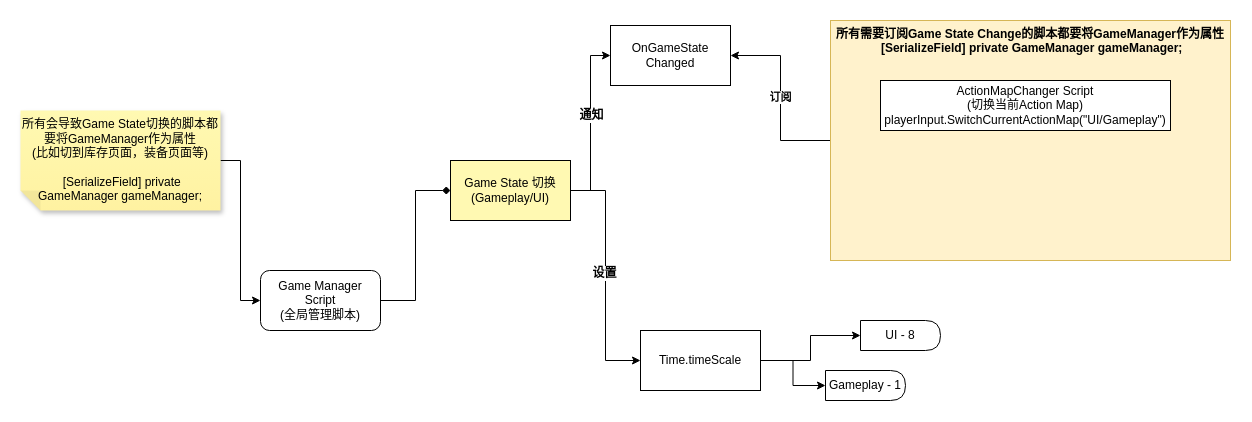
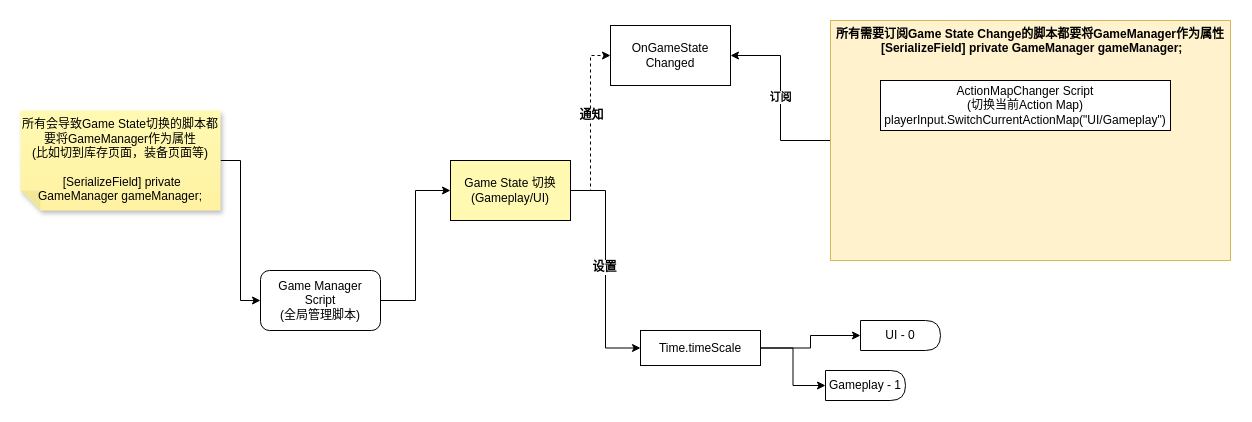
edge "Game State 切换 (Gameplay/UI)" -> "OnGameState Changed": style solid -> dashed
edge "Game Manager Script (全局管理脚本)" -> "Game State 切换 (Gameplay/UI)": arrowhead diamond -> classic
node "UI - 8": label "UI - 8" -> "UI - 0"
node "Time.timeScale": size 120x60 -> 120x35
